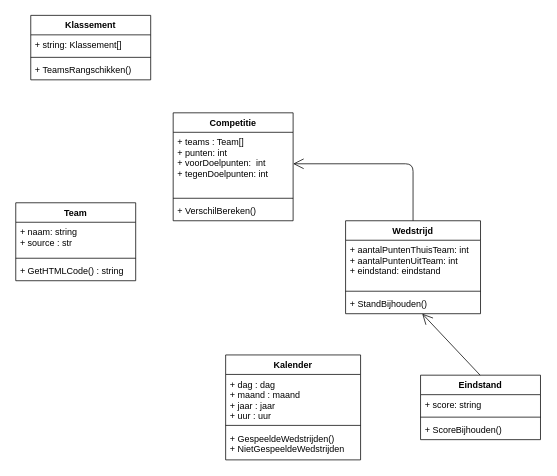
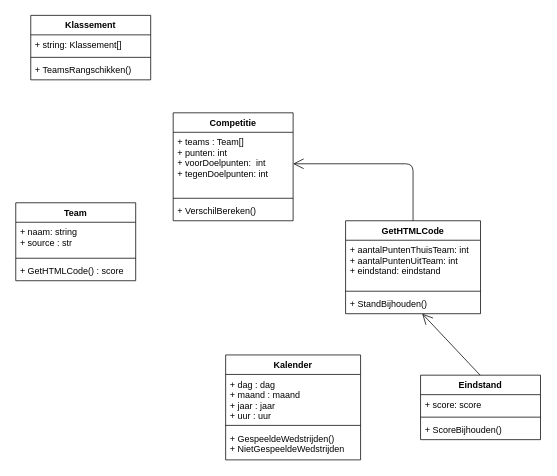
node "Wedstrijd": label "Wedstrijd" -> "GetHTMLCode"
node "+ GetHTMLCode() : string": label "+ GetHTMLCode() : string" -> "+ GetHTMLCode() : score"
node "+ score: string": label "+ score: string" -> "+ score: score"
